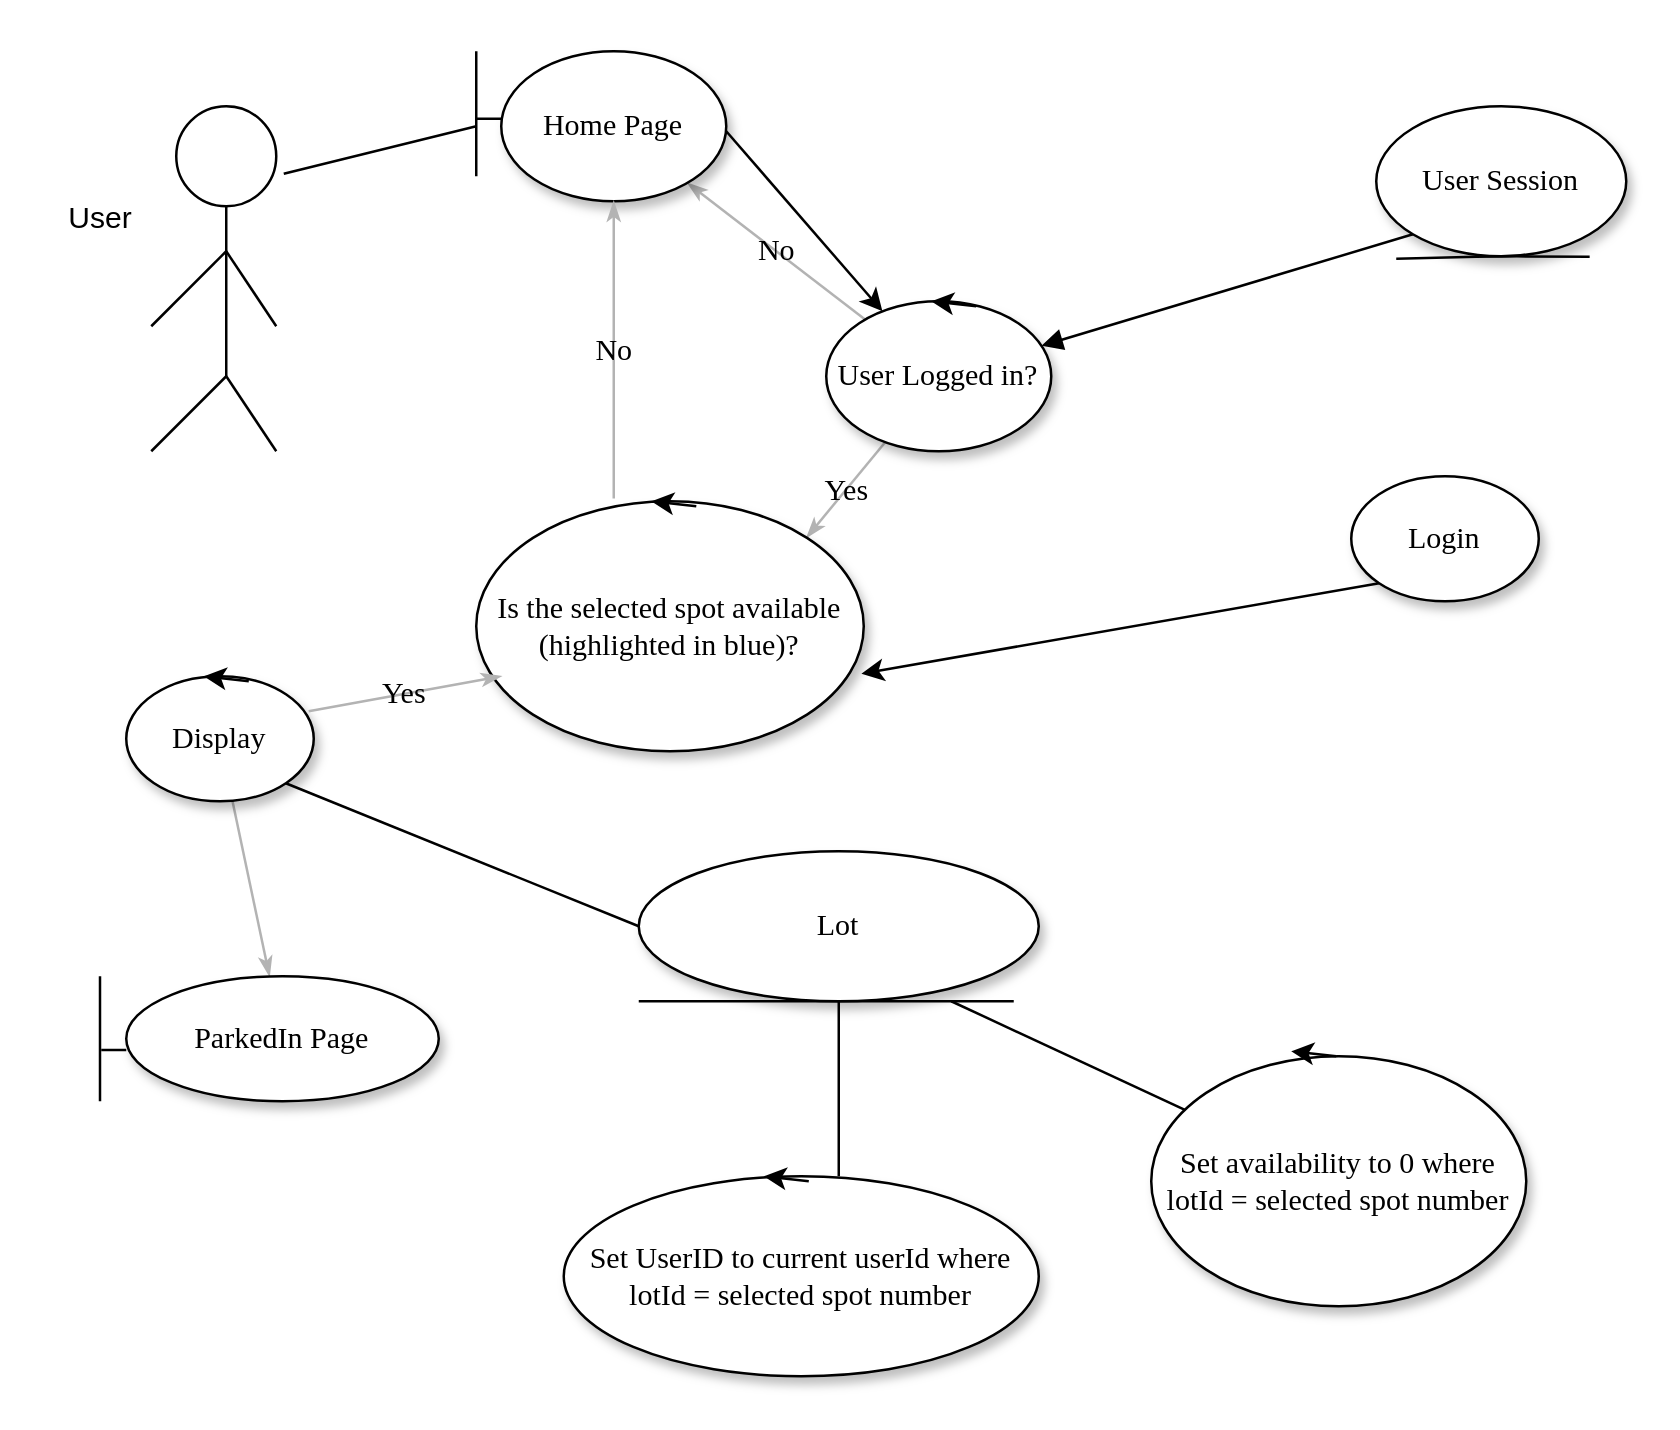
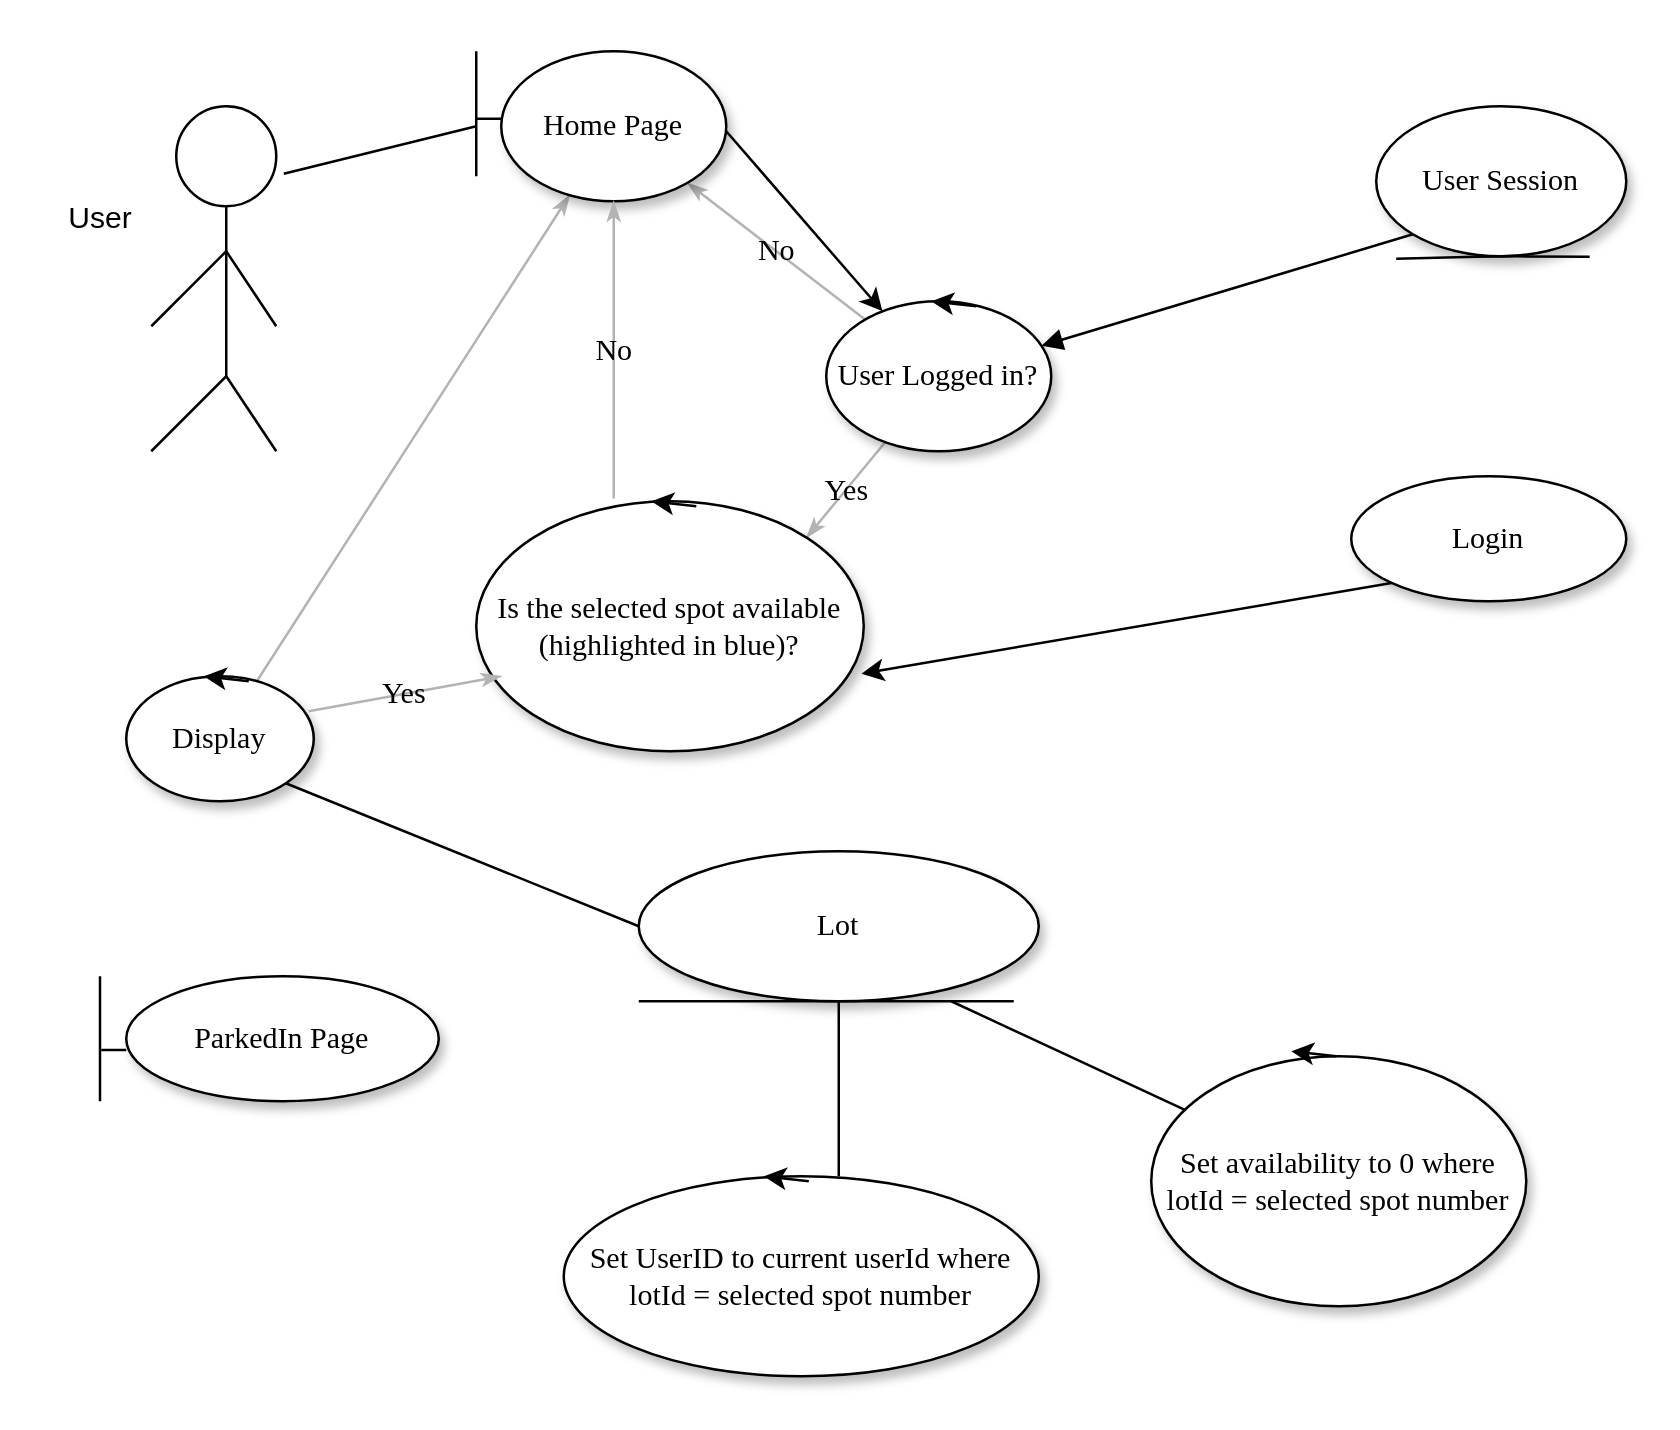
node "Login": size 188x125 -> 275x125
edge "Display" -> "ParkedIn Page": now "Display" -> "Home Page"
